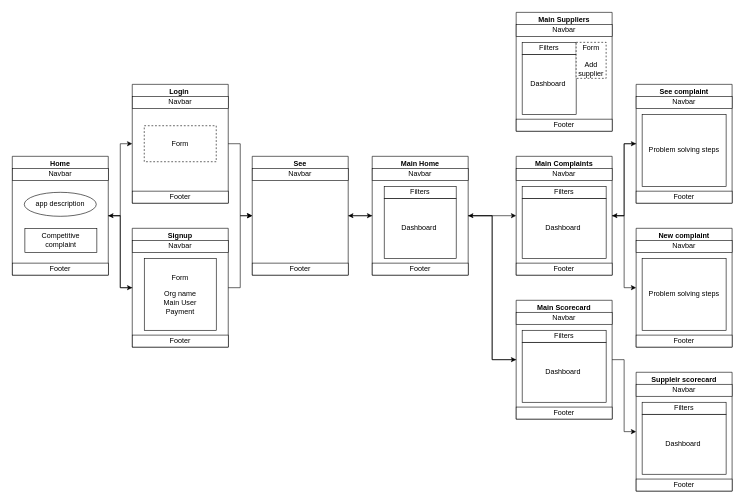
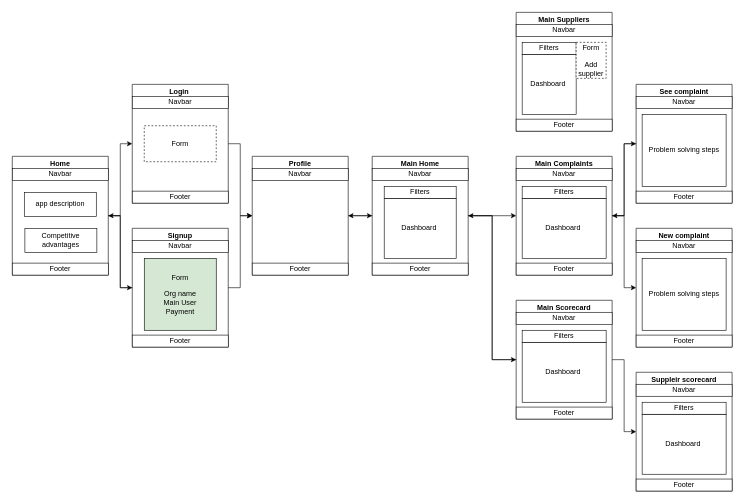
node "See": label "See" -> "Profile"
node "app description": shape ellipse -> rectangle
node "Competitive complaint": label "Competitive complaint" -> "Competitive advantages"
node "Form Org name Main User Payment": fillcolor #ffffff -> #d5e8d4
